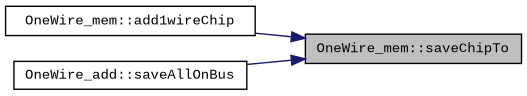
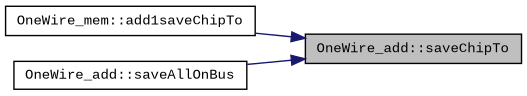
node "OneWire_mem::add1wireChip": label "OneWire_mem::add1wireChip" -> "OneWire_mem::add1saveChipTo"
node "OneWire_mem::saveChipTo": label "OneWire_mem::saveChipTo" -> "OneWire_add::saveChipTo"
